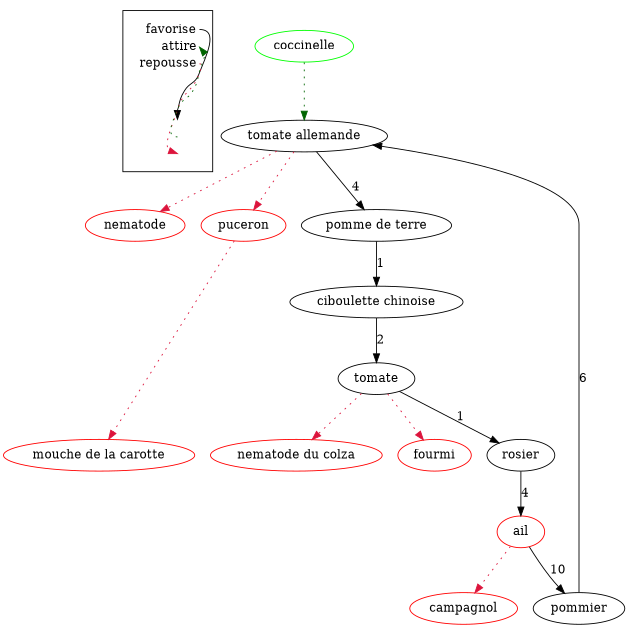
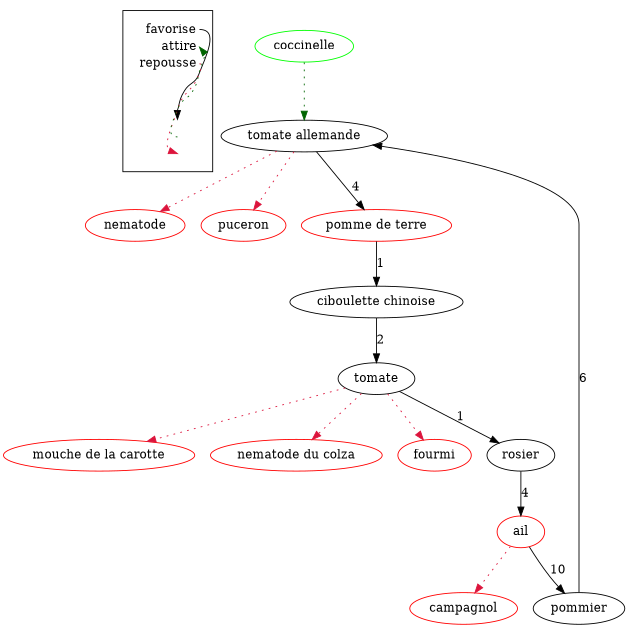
node "pomme de terre": color black -> red
edge "puceron" -> "mouche de la carotte": now "tomate" -> "mouche de la carotte"
